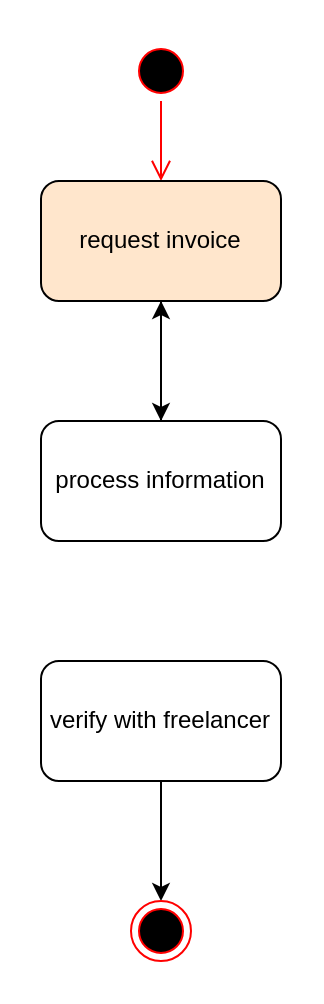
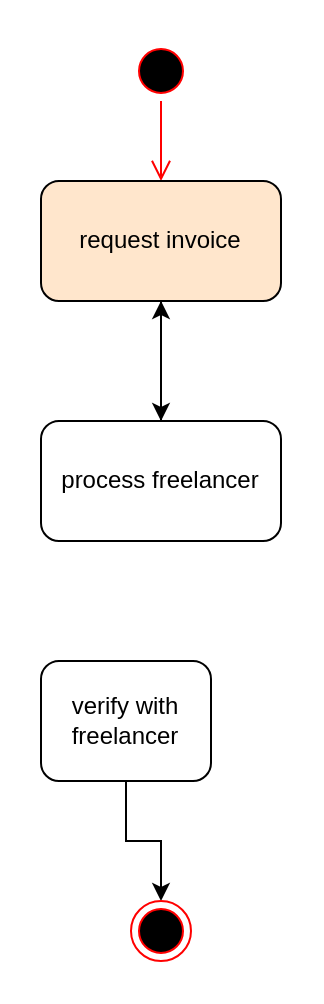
node "process information": label "process information" -> "process freelancer"
node "verify with freelancer": size 240x120 -> 170x120
